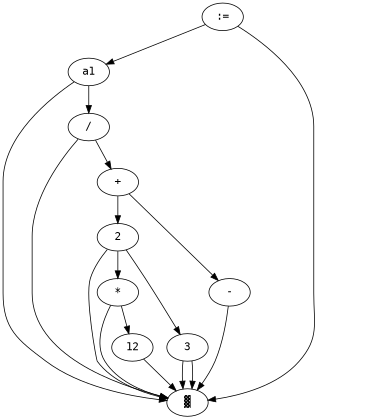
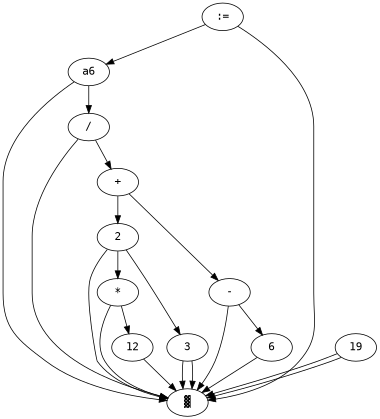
node "a1": label "a1" -> "a6"
node "6": added
node "19": added
